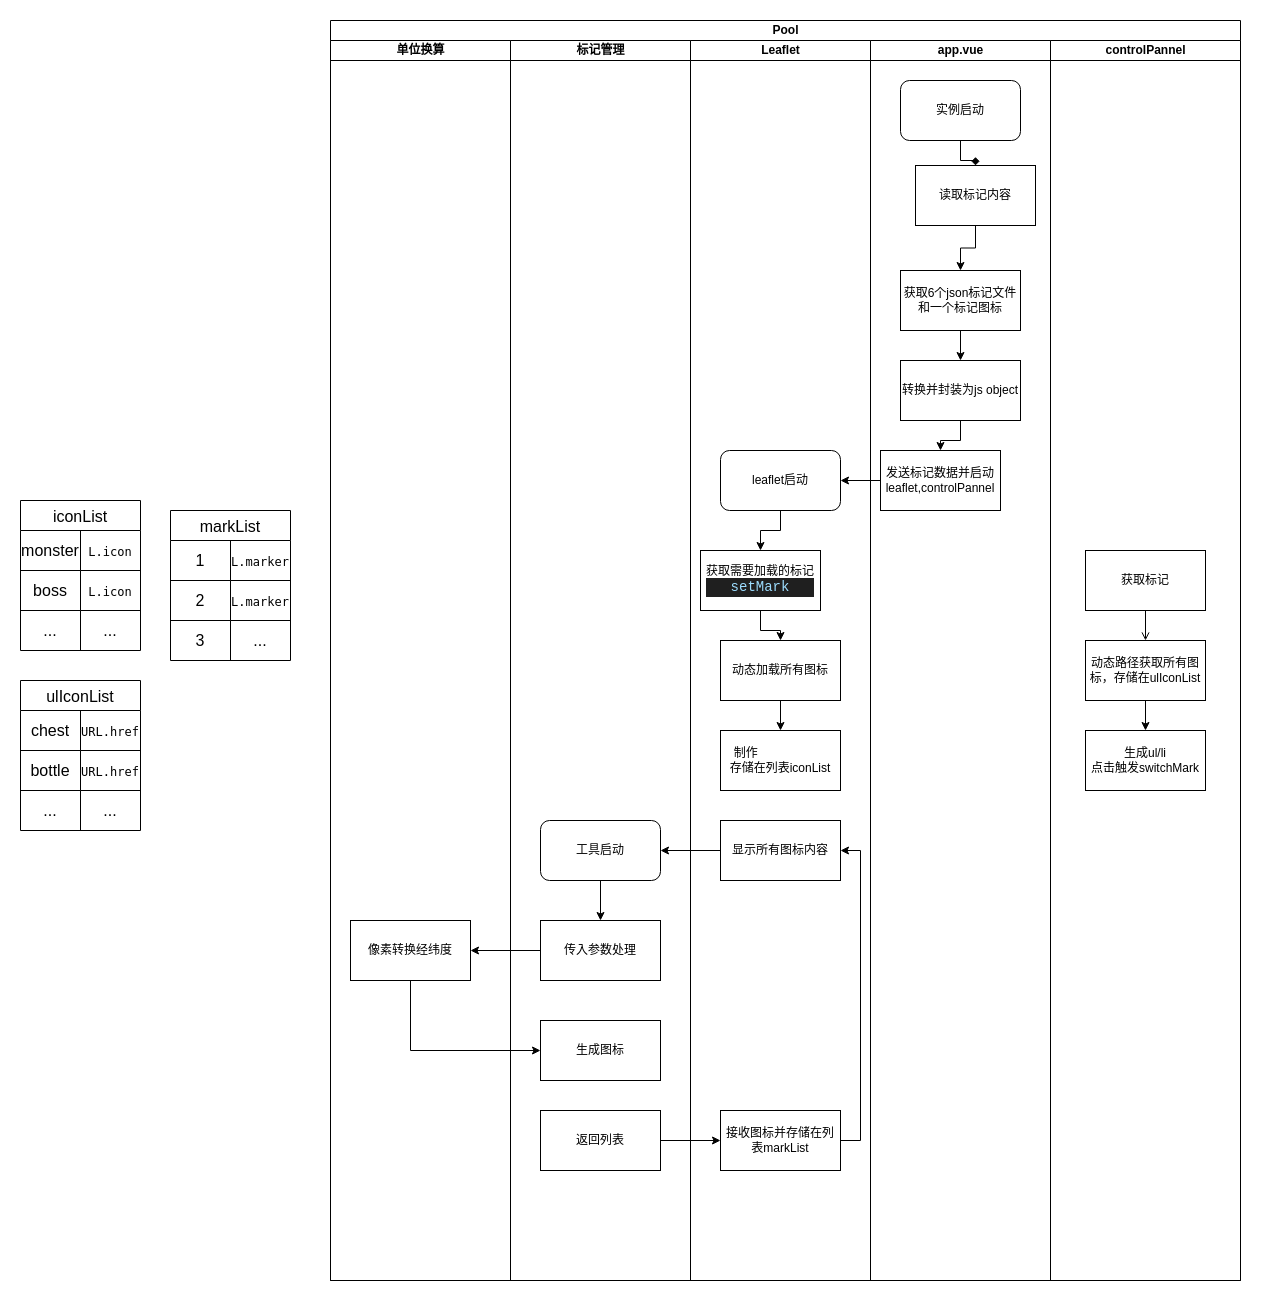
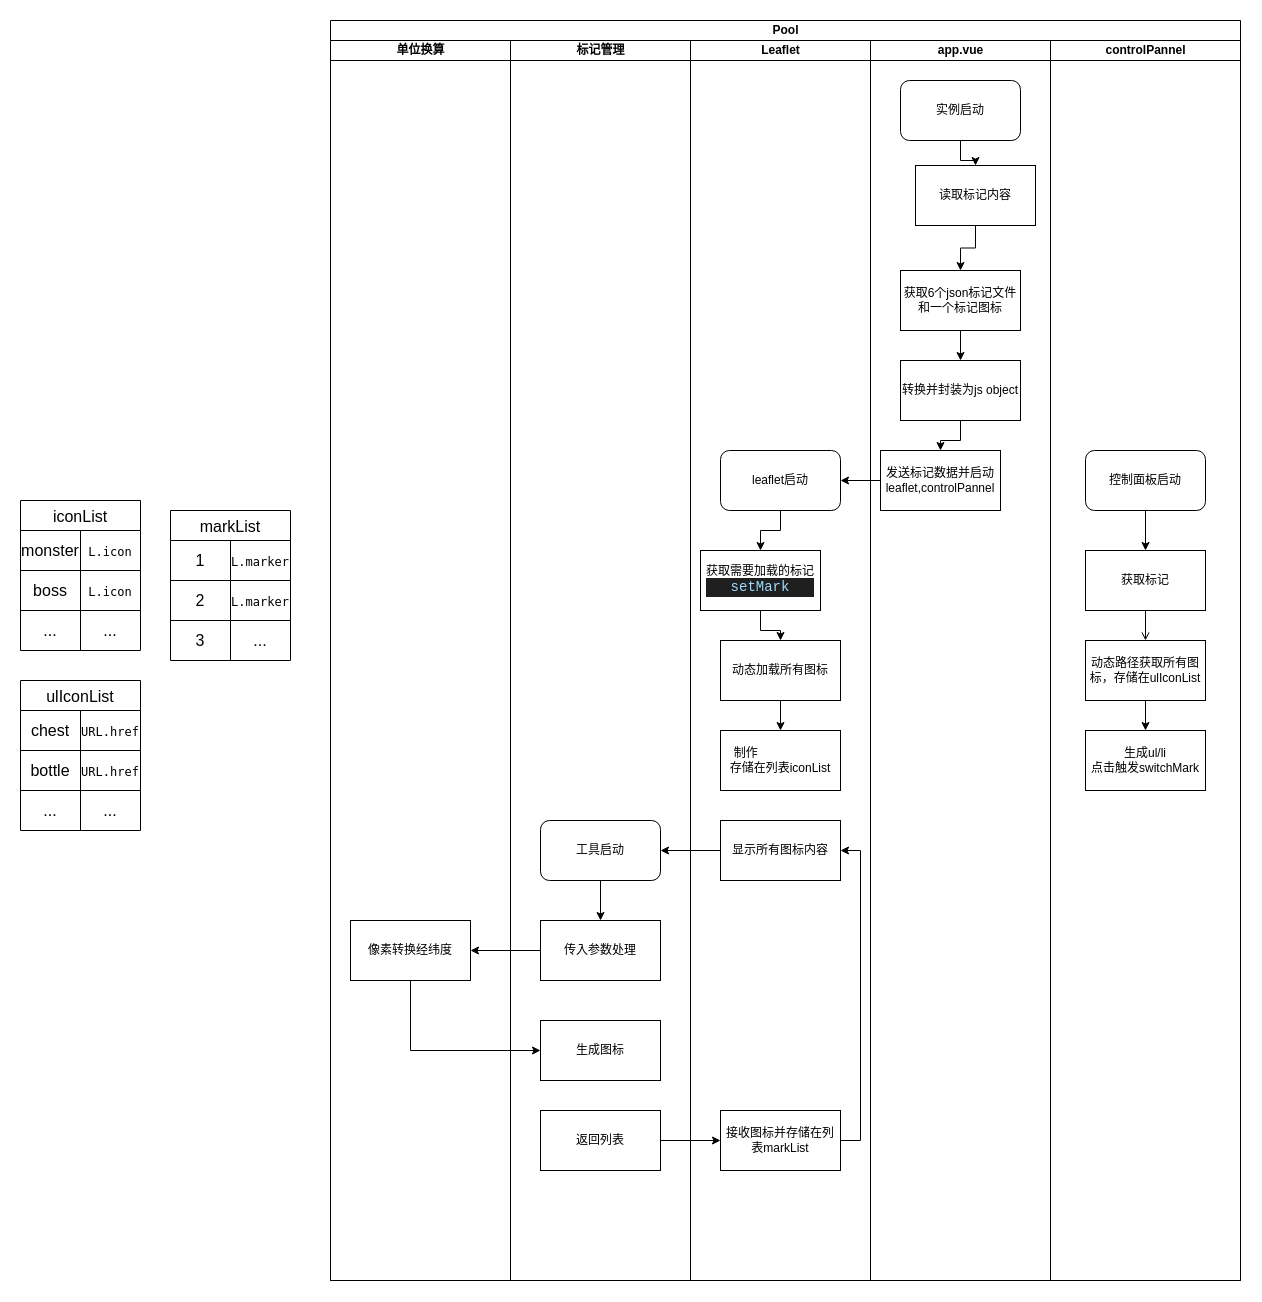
edge "实例启动" -> "读取标记内容": arrowhead diamond -> classic
node "控制面板启动": added
edge "控制面板启动" -> "获取标记": added
